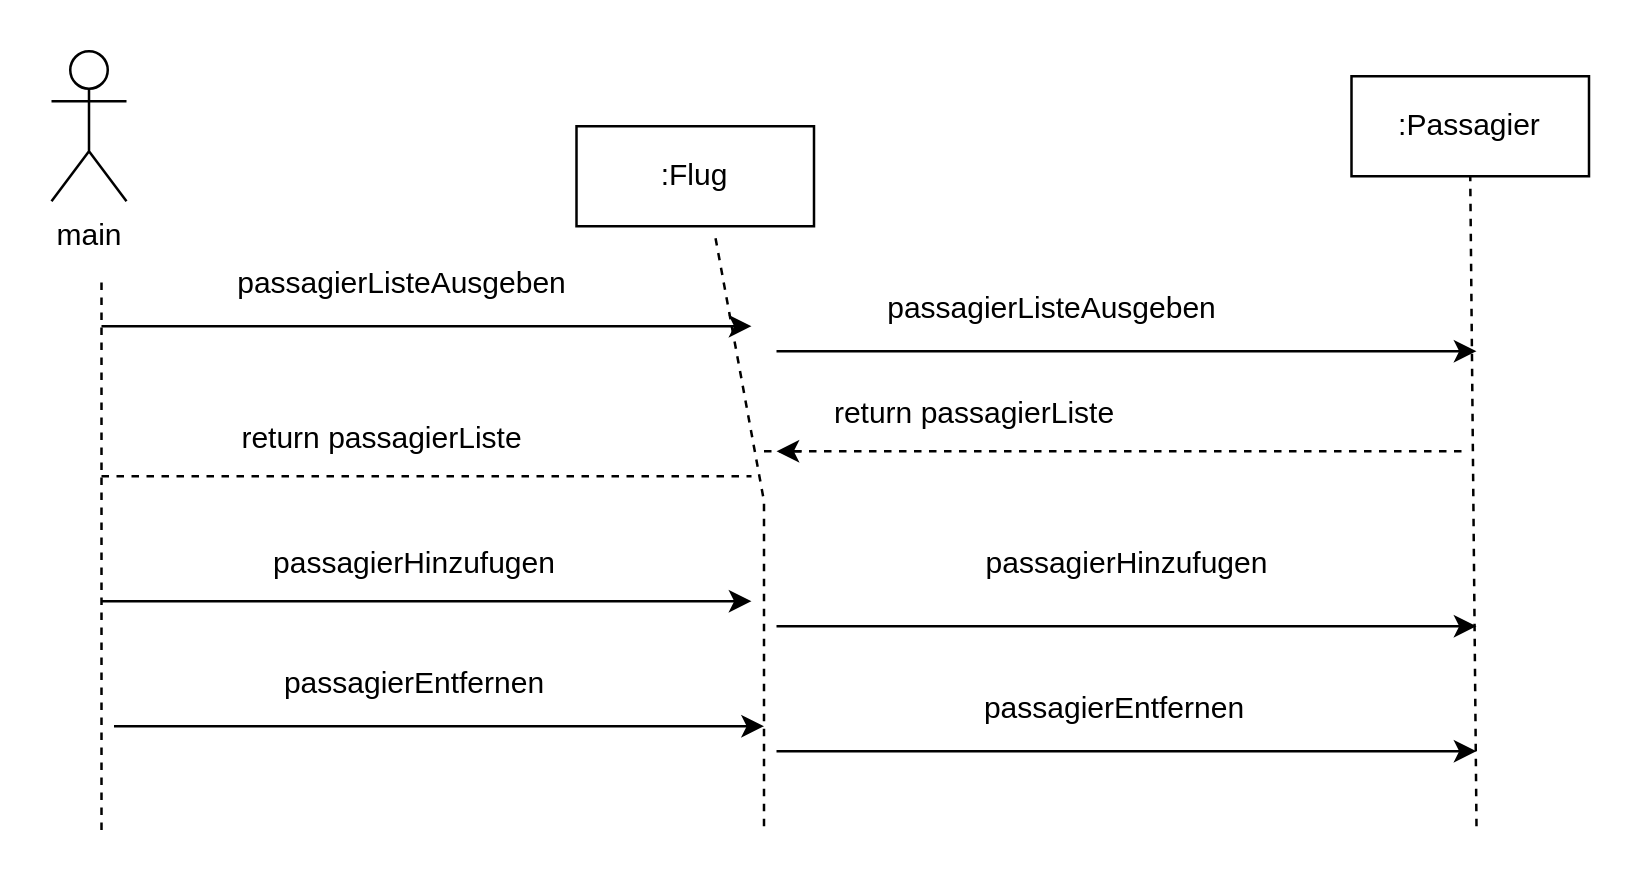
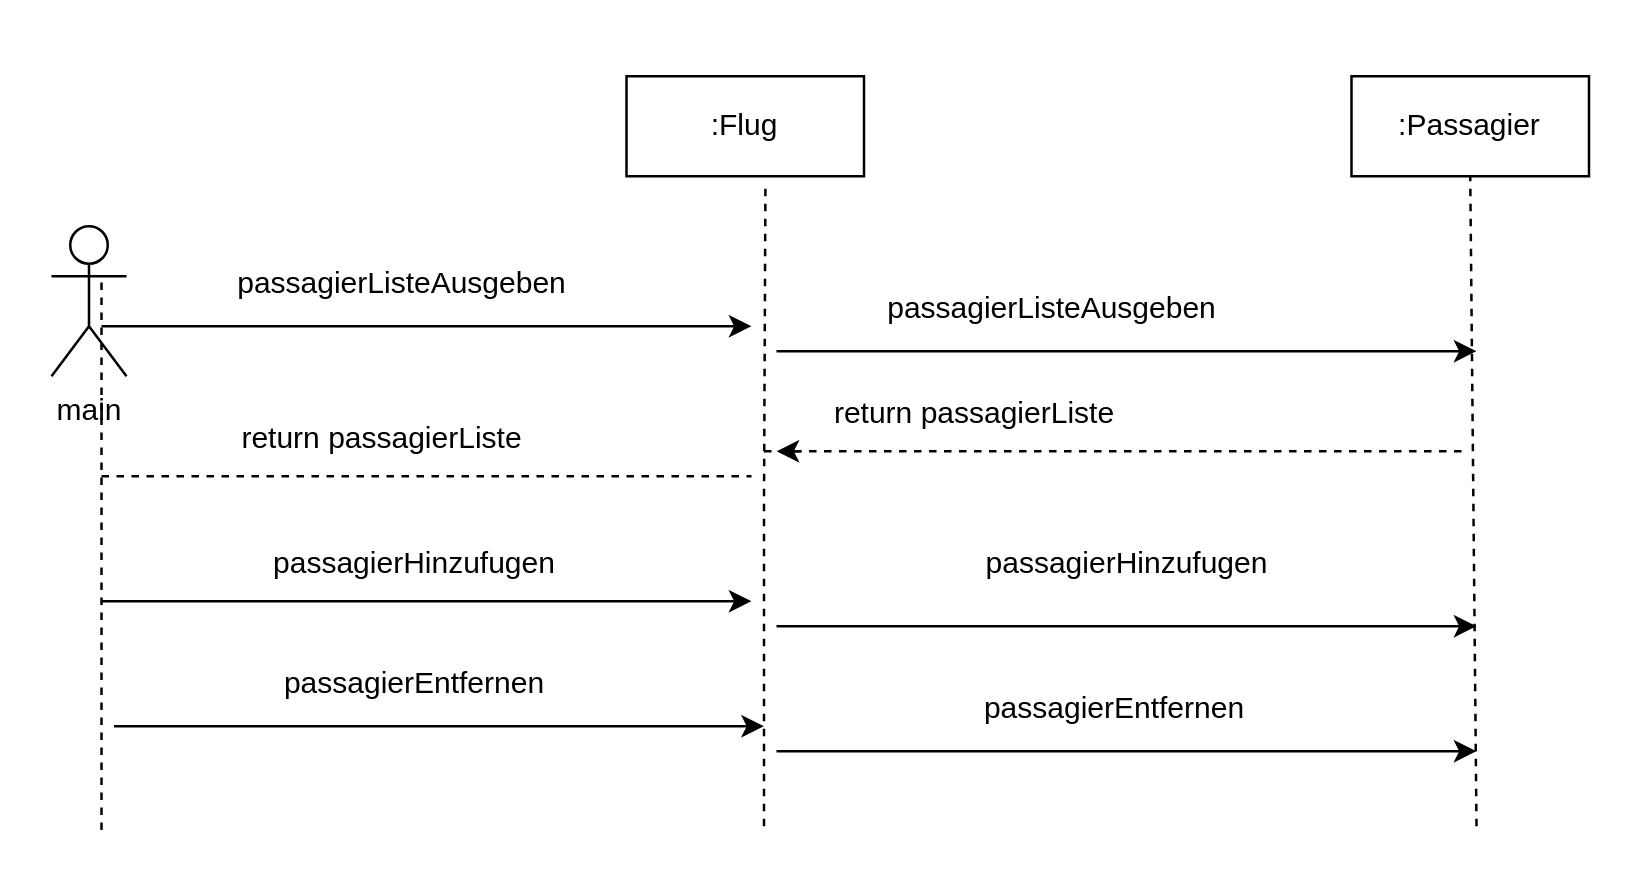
node "main": moved (89, 126) -> (89, 301)
node ":Flug": moved (695, 176) -> (745, 126)
